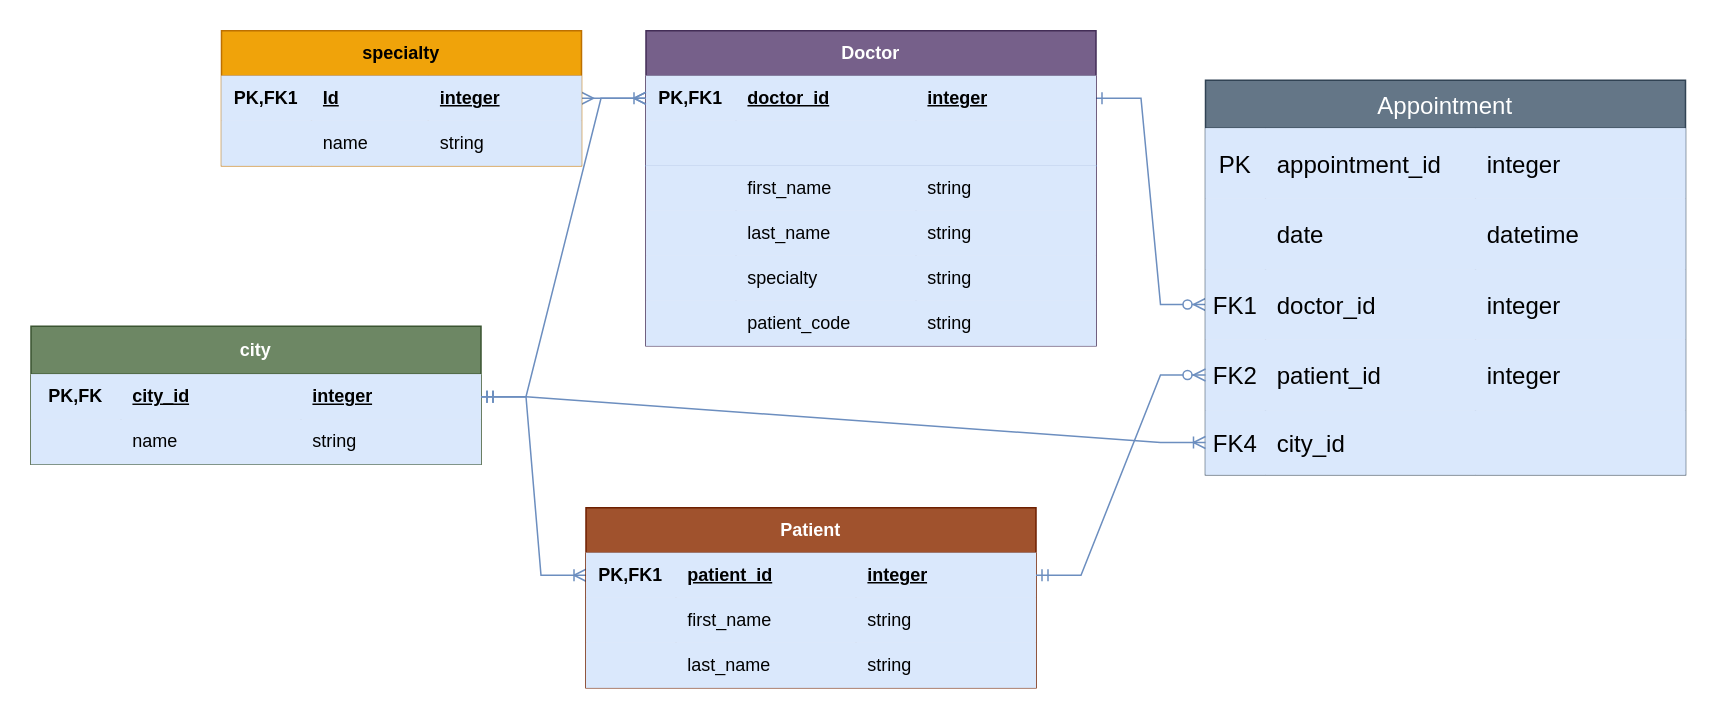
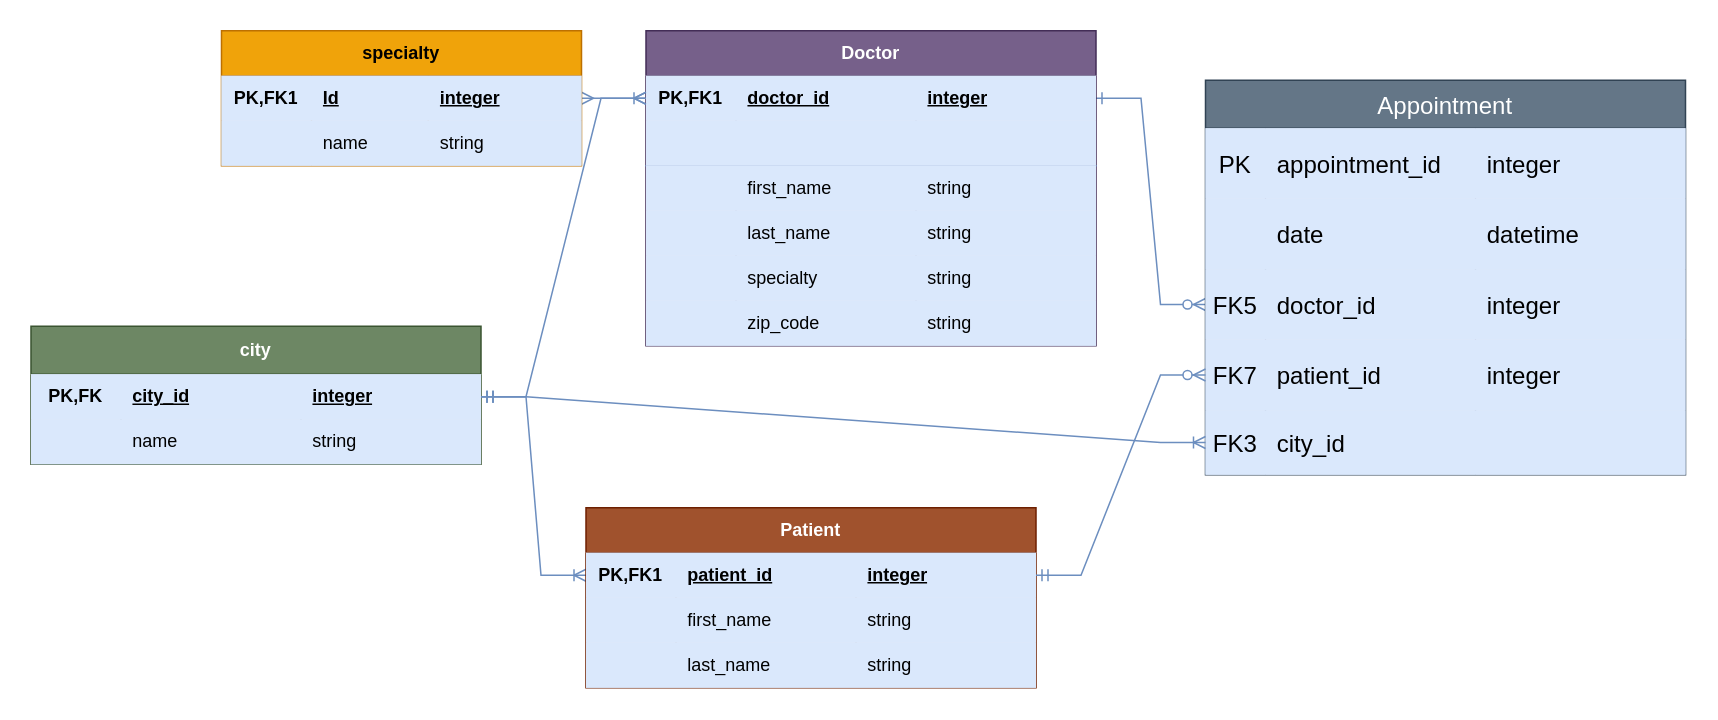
node "FK1": label "FK1" -> "FK5"
node "patient_code": label "patient_code" -> "zip_code"
node "FK2": label "FK2" -> "FK7"
node "FK4": label "FK4" -> "FK3"
